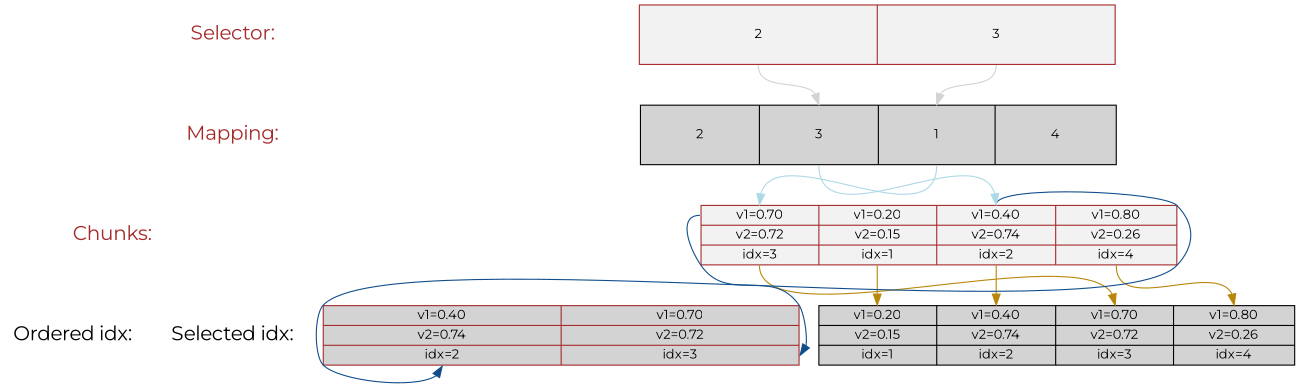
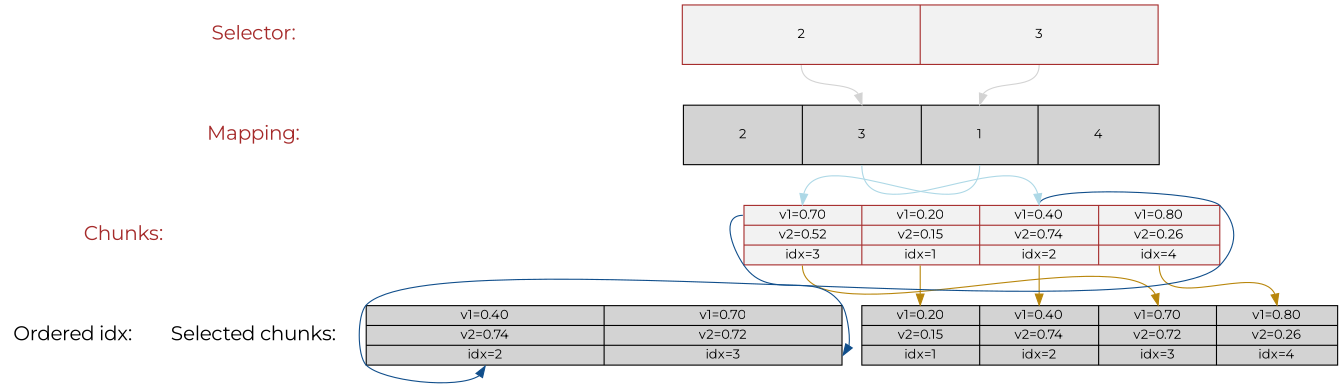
node "v1=0.70": text "v2=0.72" -> "v2=0.52"
node "Selected idx:": label "Selected idx:" -> "Selected chunks:"
node "v1=0.40": color brown -> black
